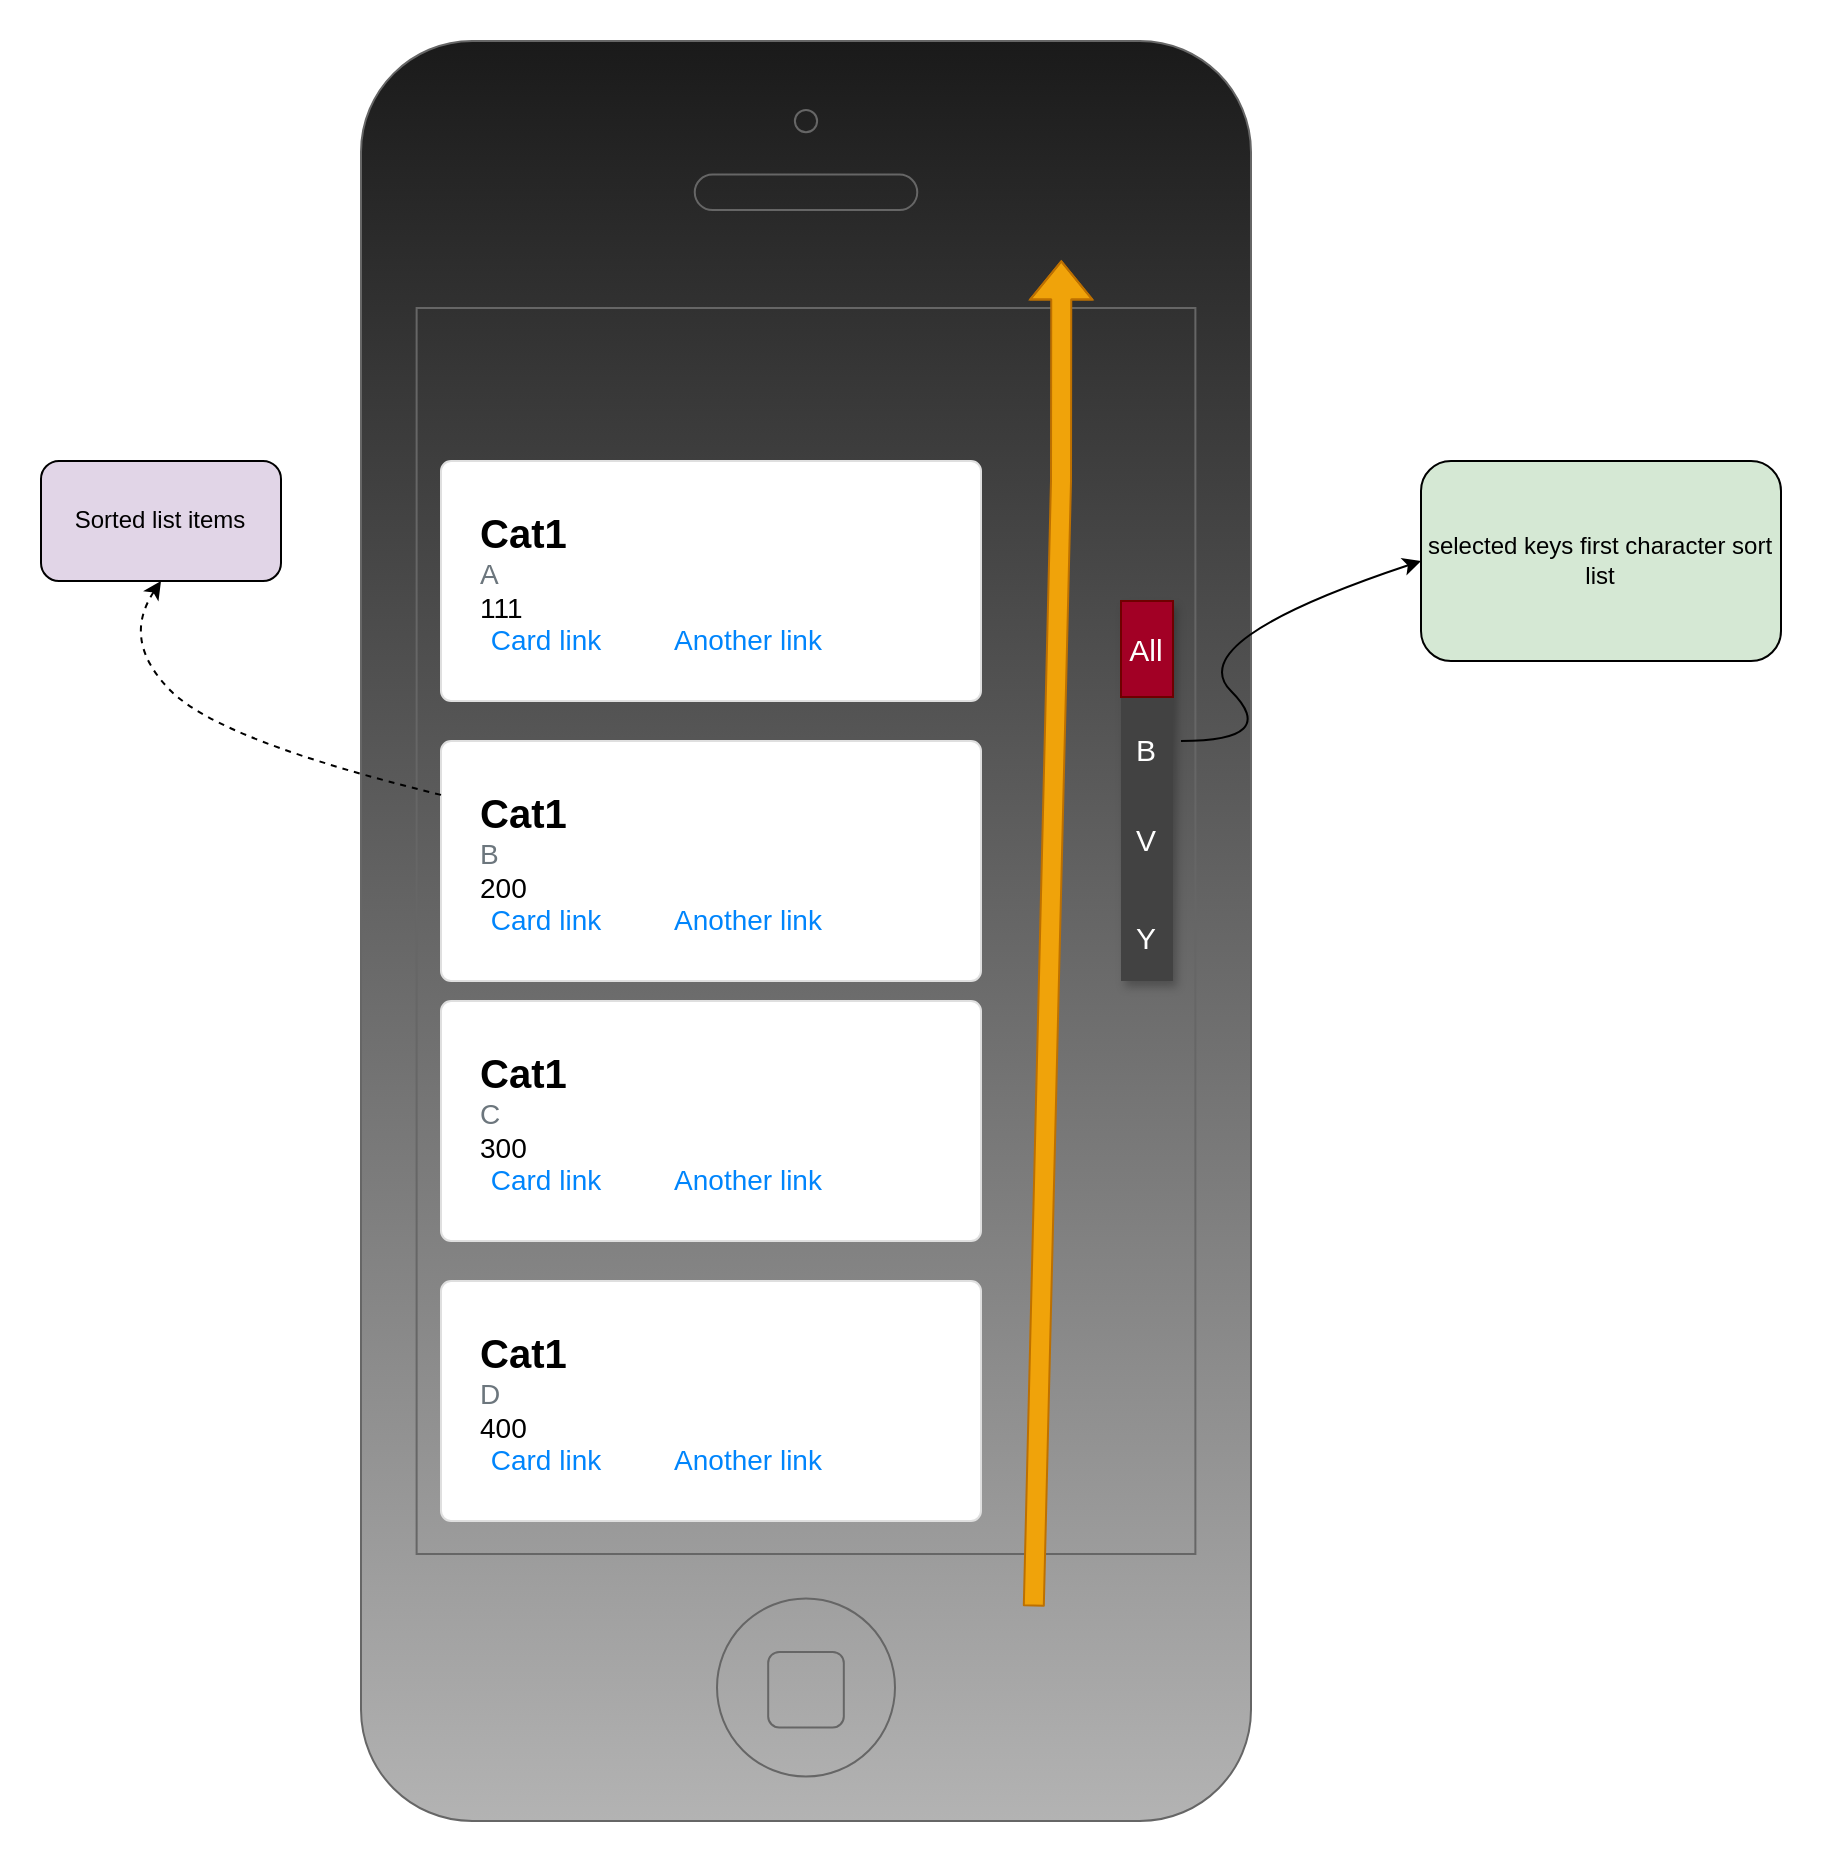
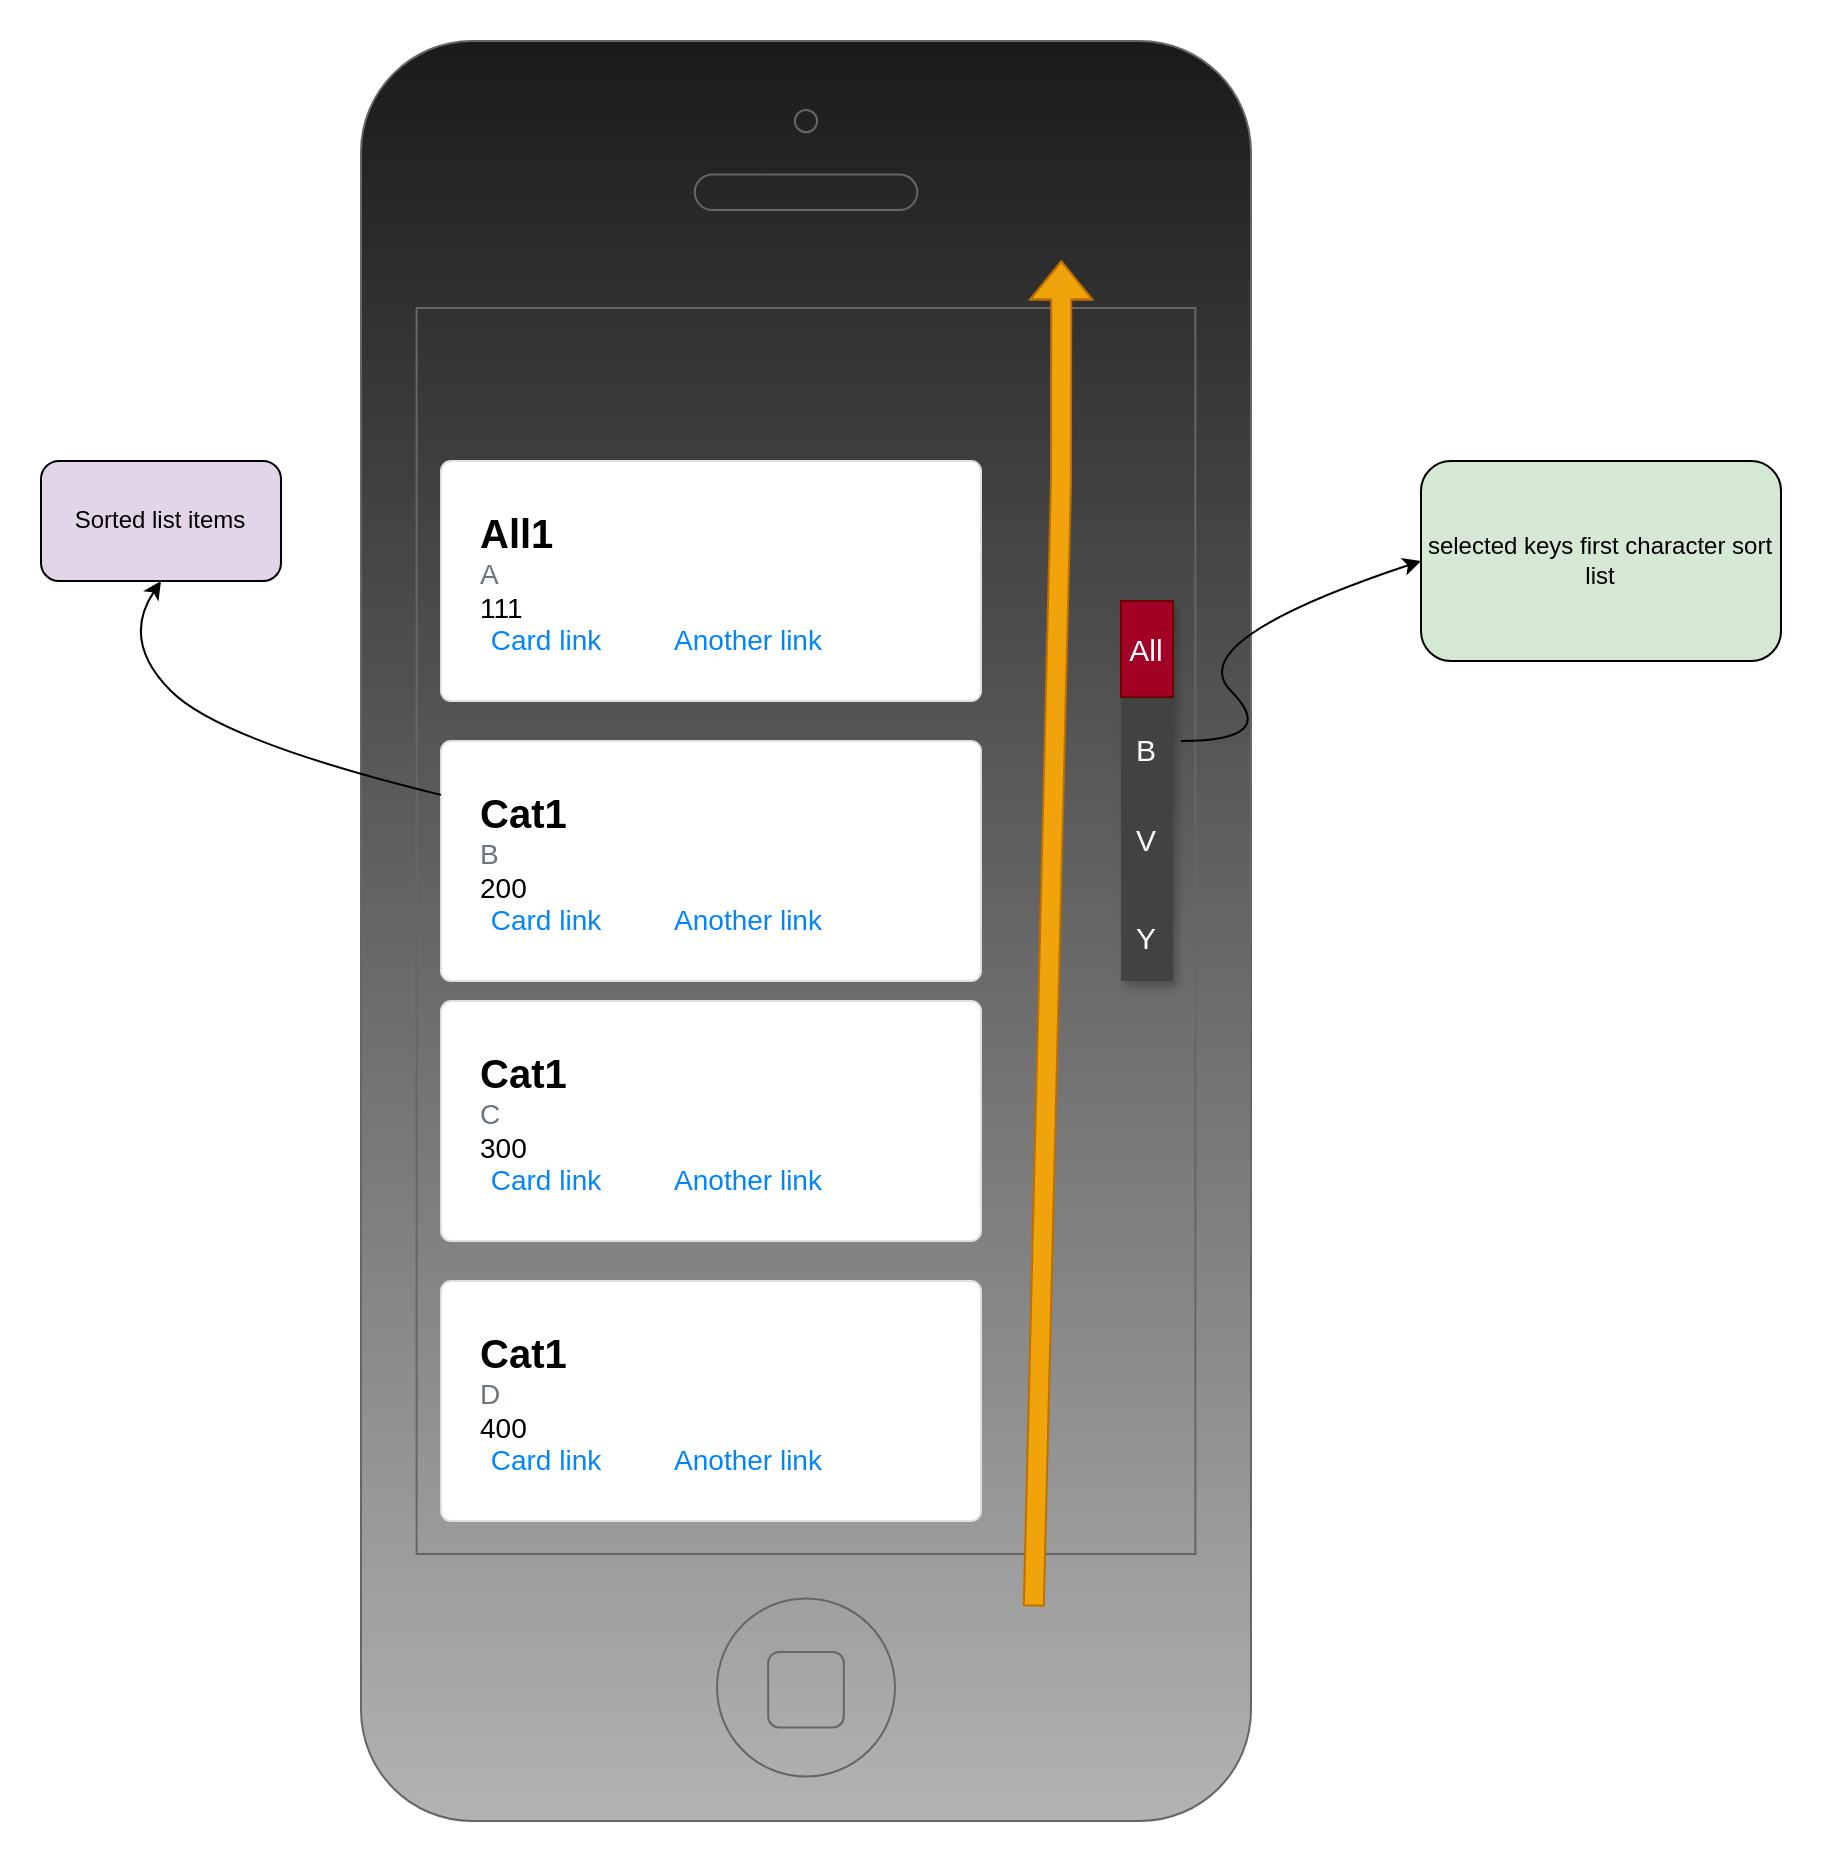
node "Cat1 A111": label "Cat1 A111" -> "All1 A111"
edge "Cat1 B200" -> "Sorted list items": style dashed -> solid
